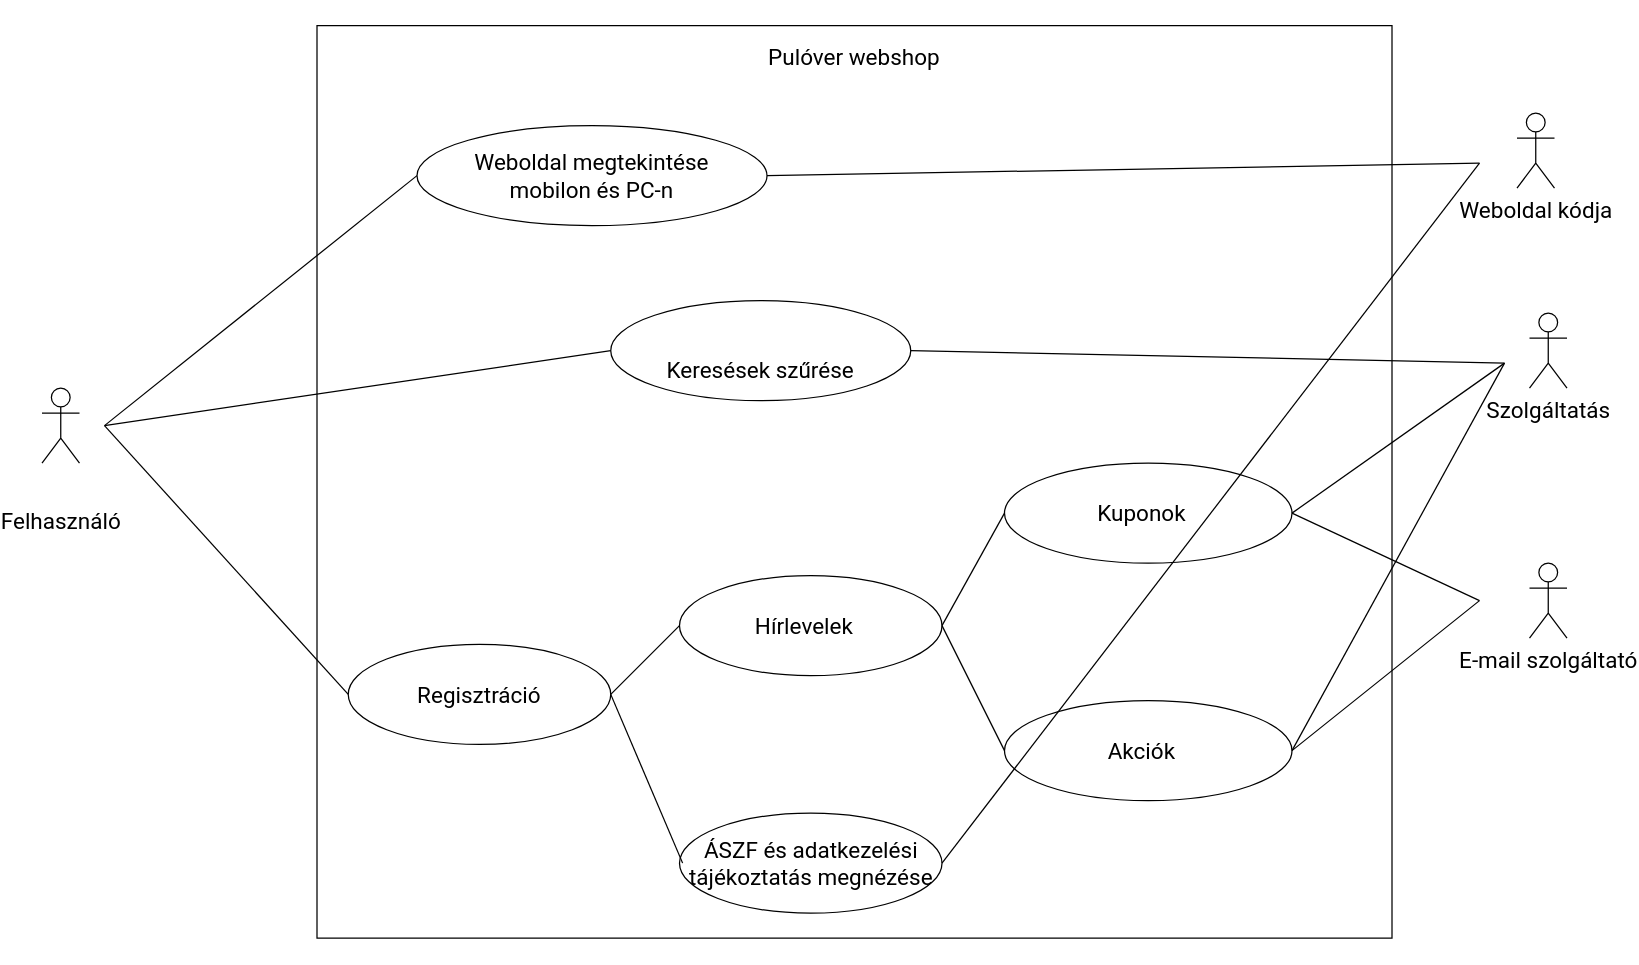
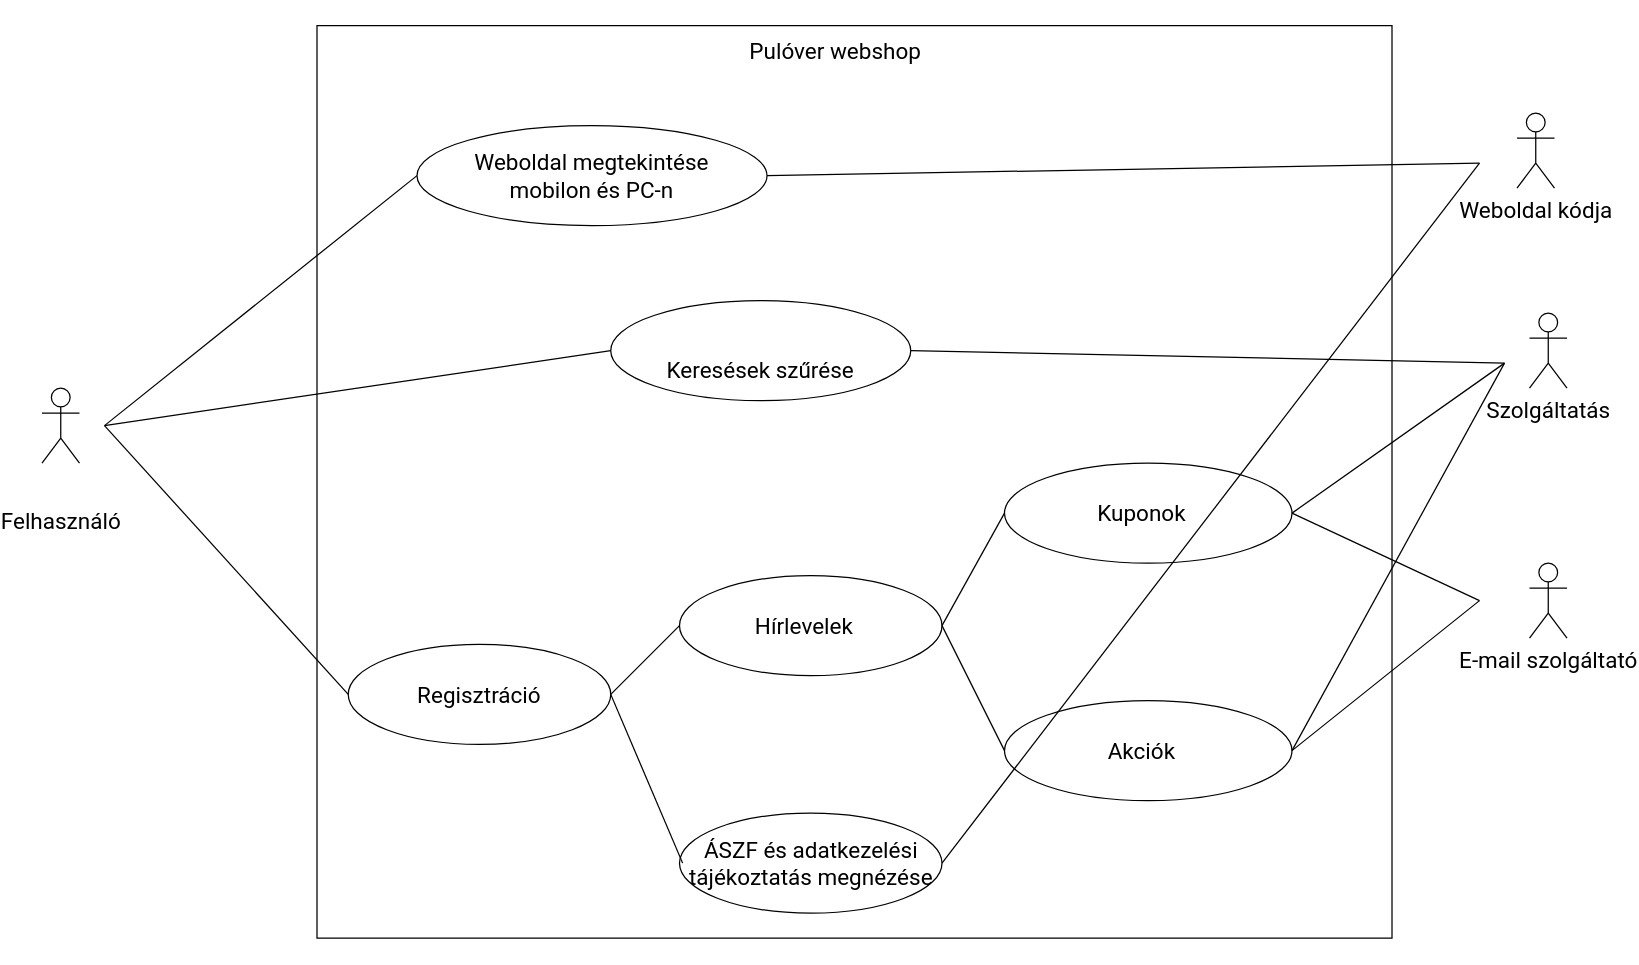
node "Pulóver webshop": moved (854, 57) -> (836, 51)
